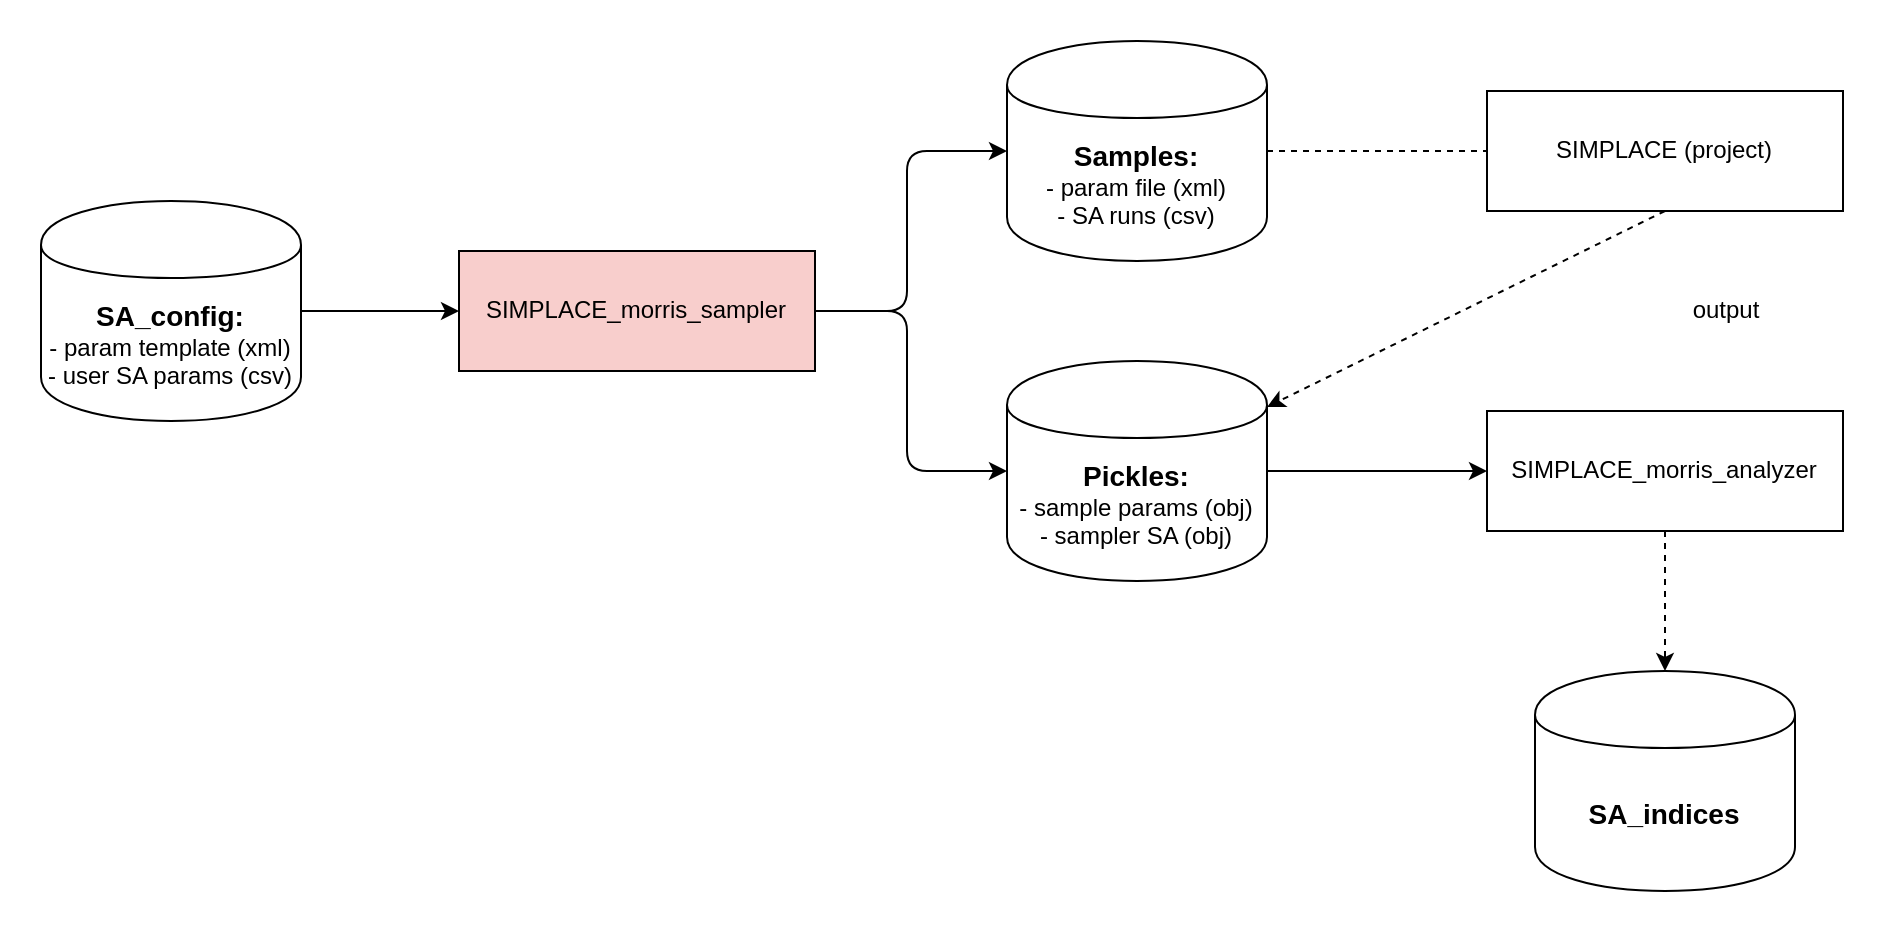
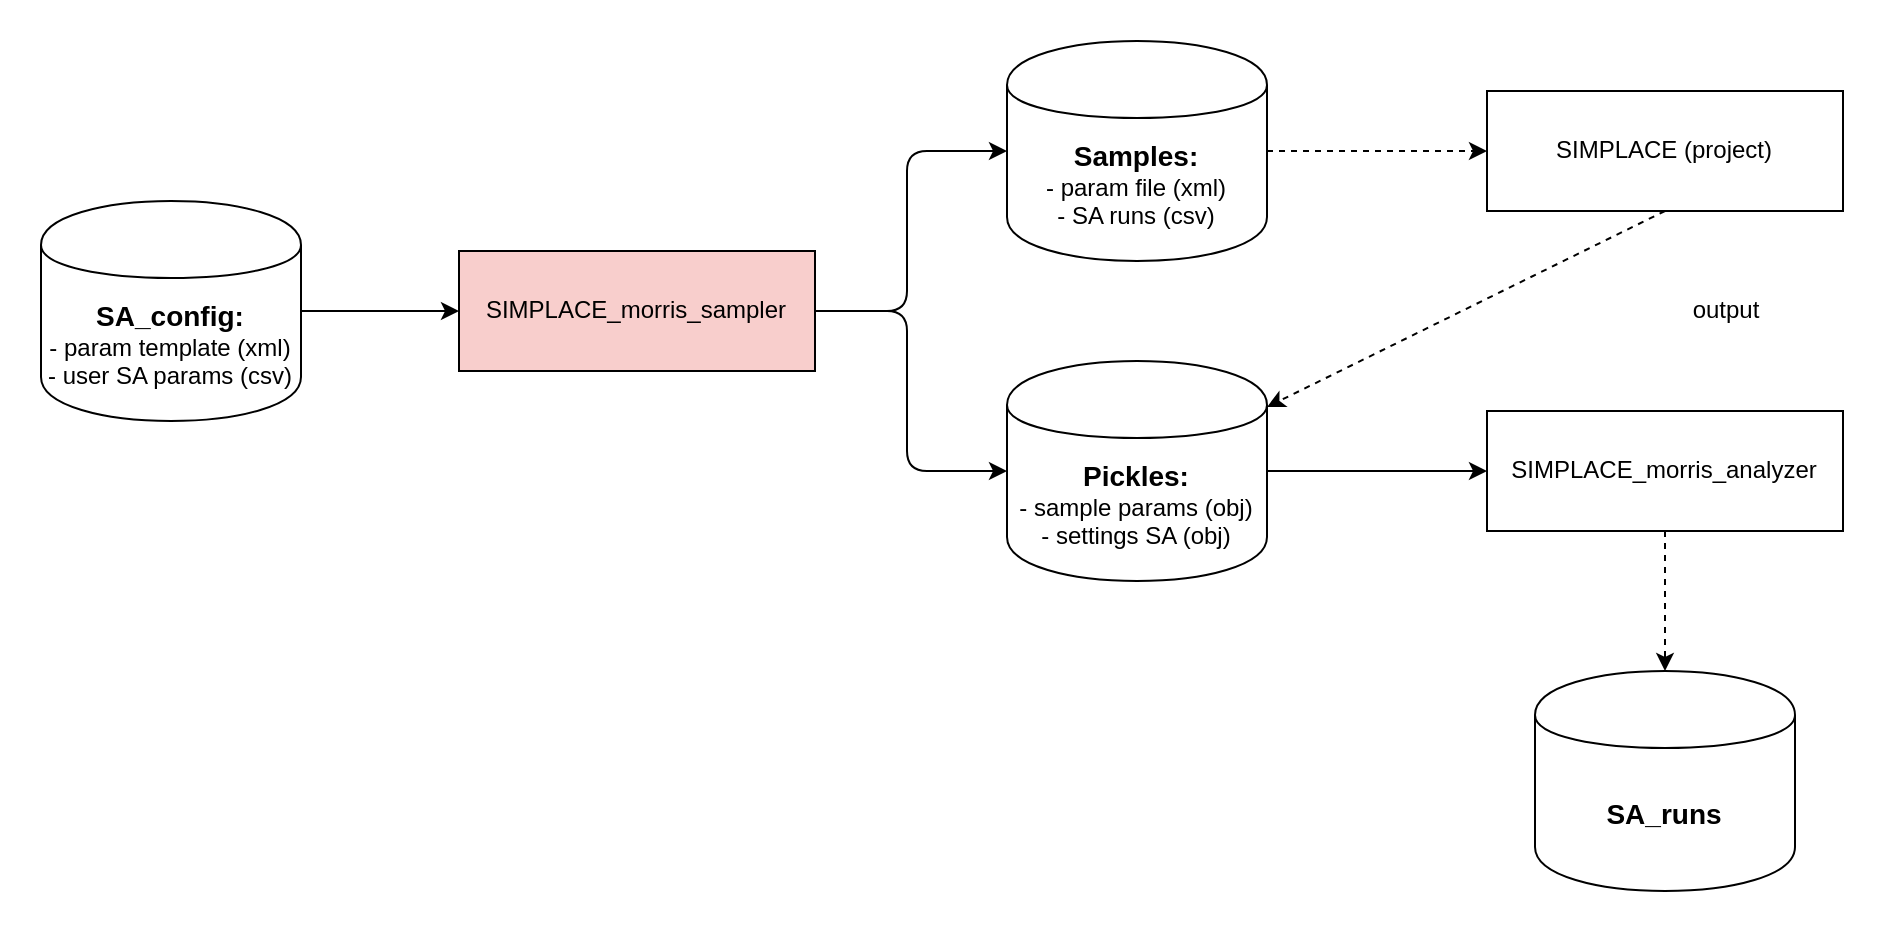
edge "Samples: - param file (xml) - SA runs (csv)" -- "SIMPLACE (project)": arrowhead none -> classic
node "Pickles: - sample params (obj) - sampler SA (obj)": label "Pickles: - sample params (obj) - sampler SA (obj)" -> "Pickles: - sample params (obj) - settings SA (obj)"
node "SA_indices": label "SA_indices" -> "SA_runs"
